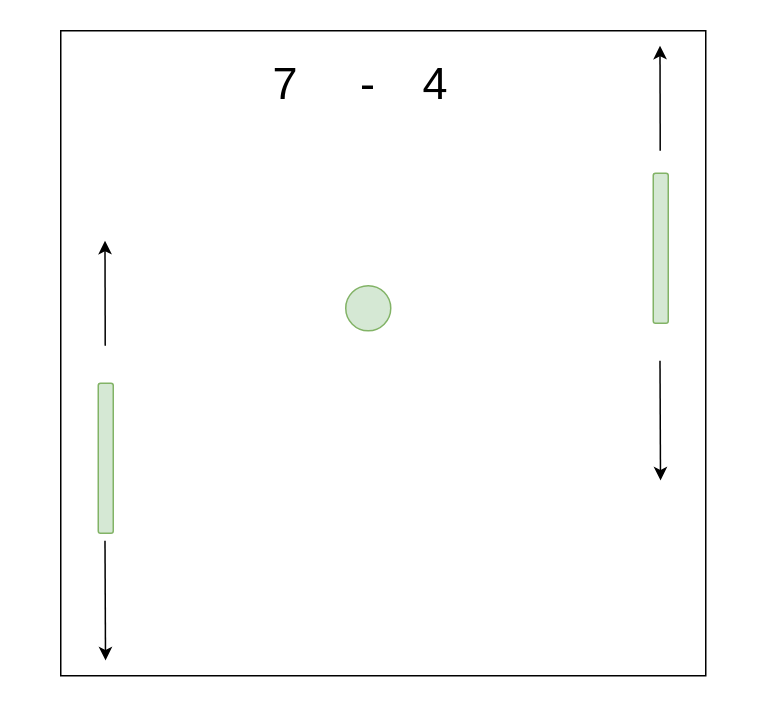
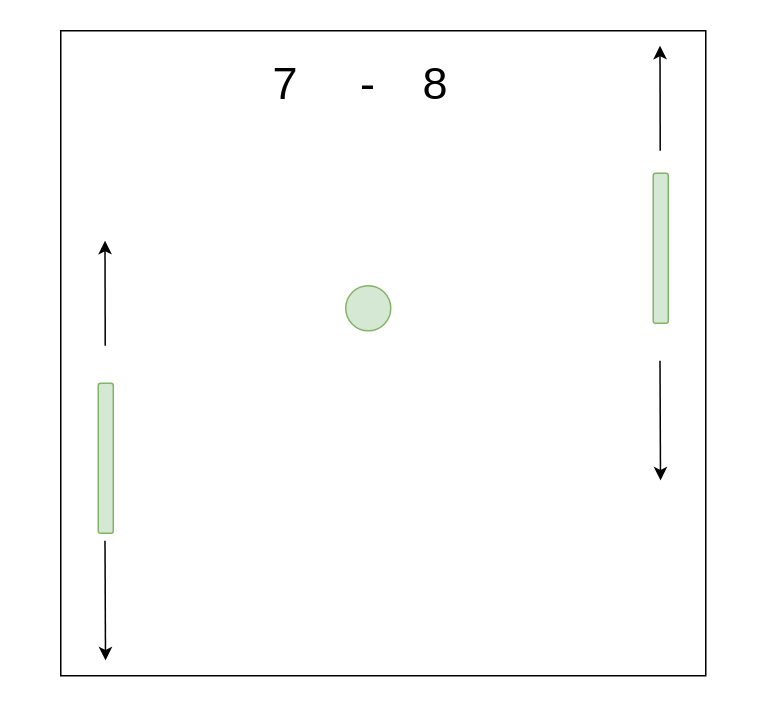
node "4": label "4" -> "8"
